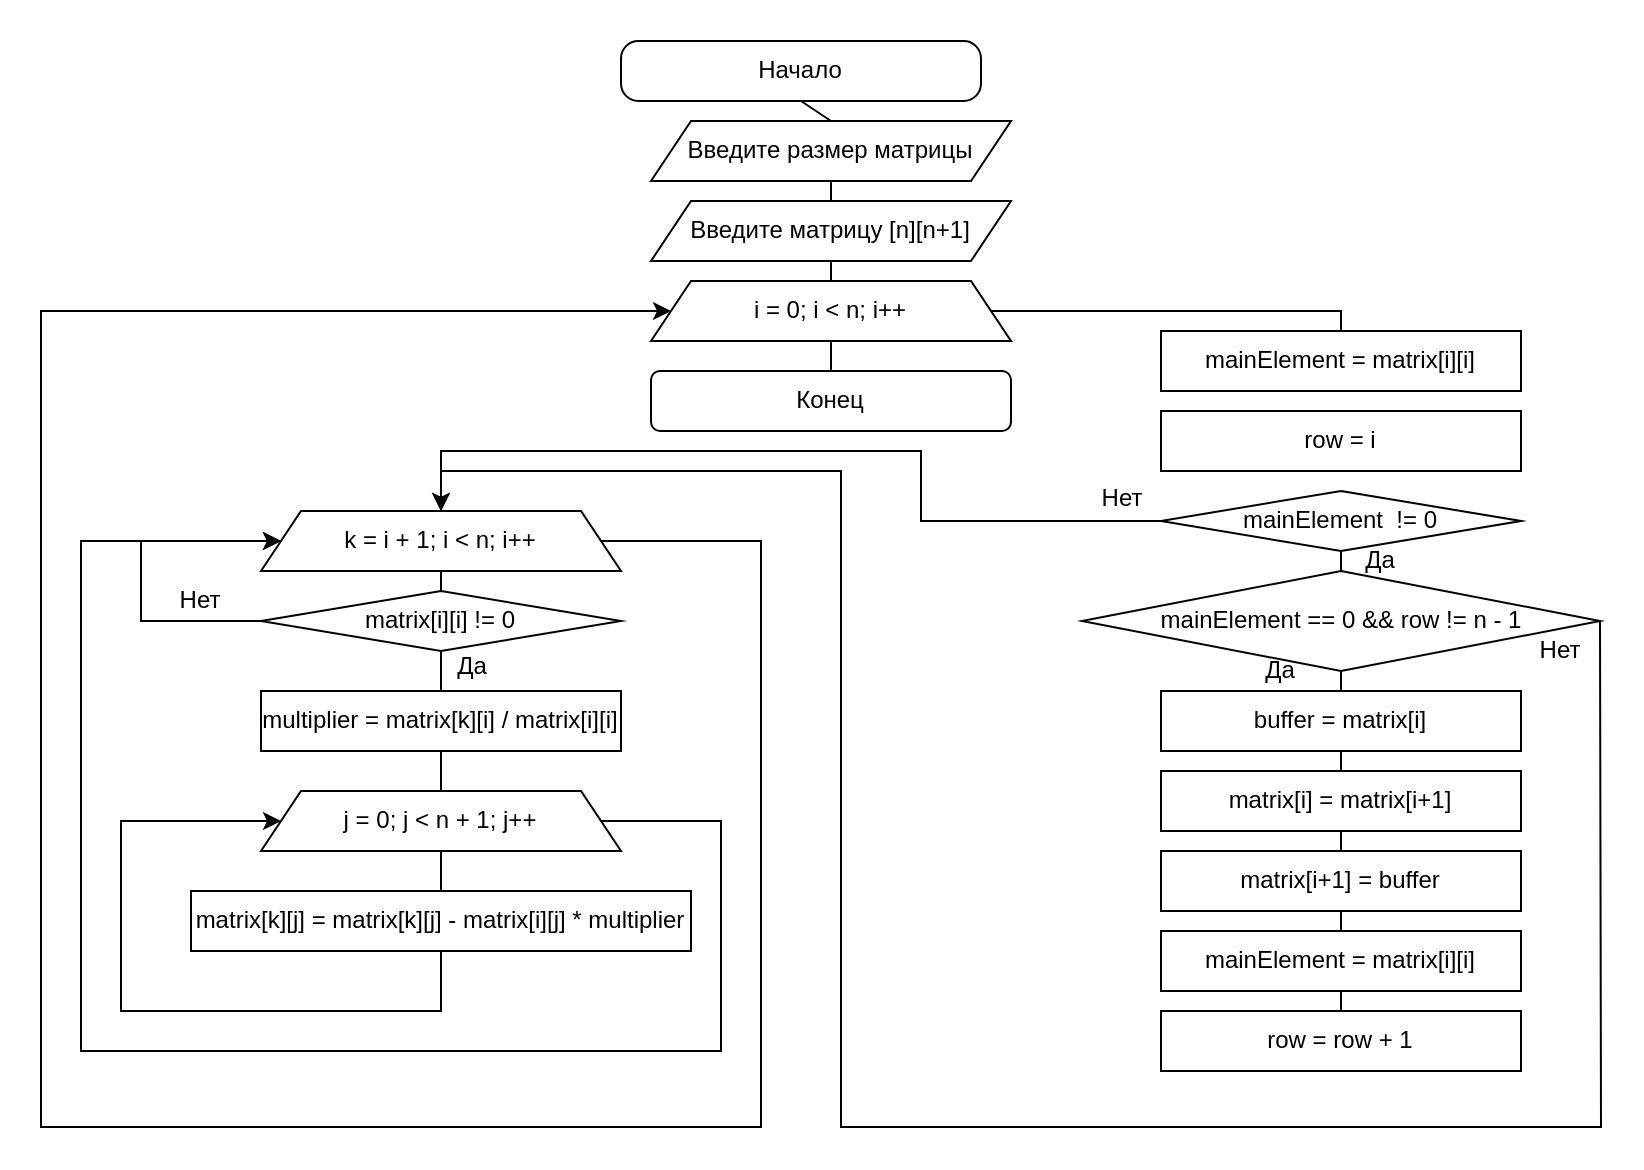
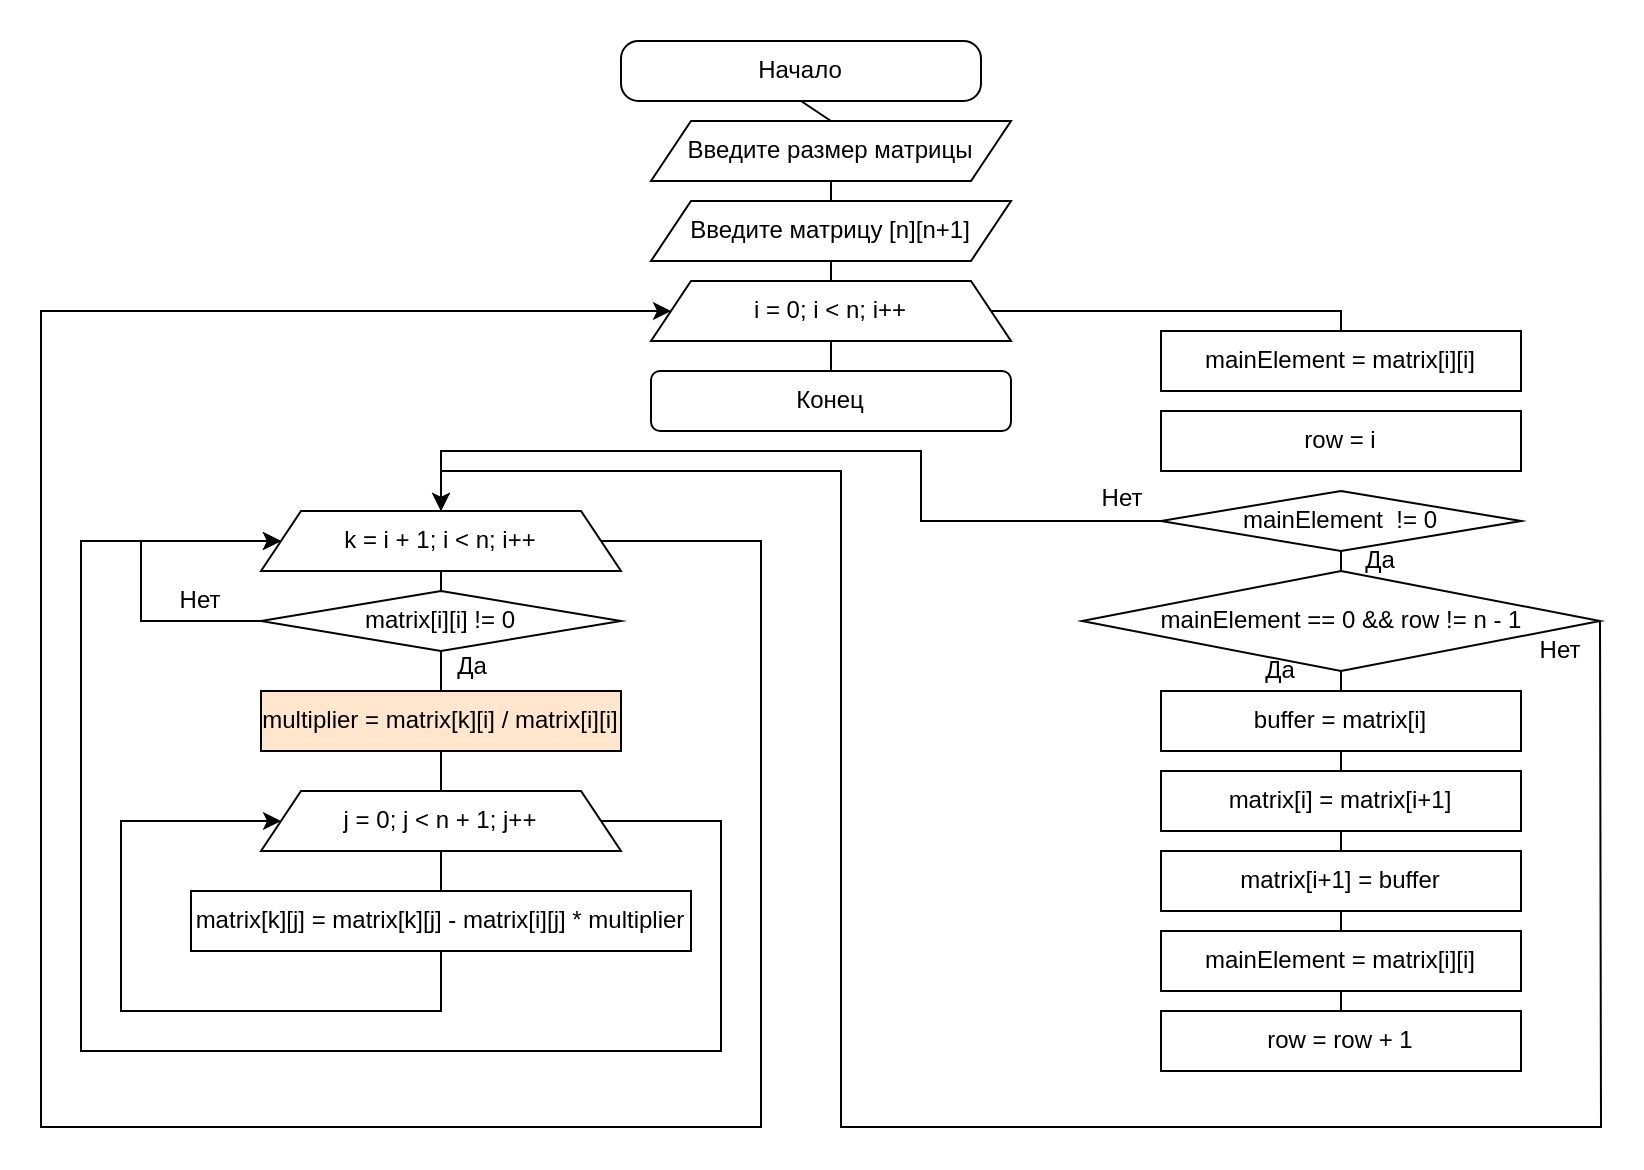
node "multiplier = matrix[k][i] / matrix[i][i]": fillcolor #ffffff -> #ffe6cc
